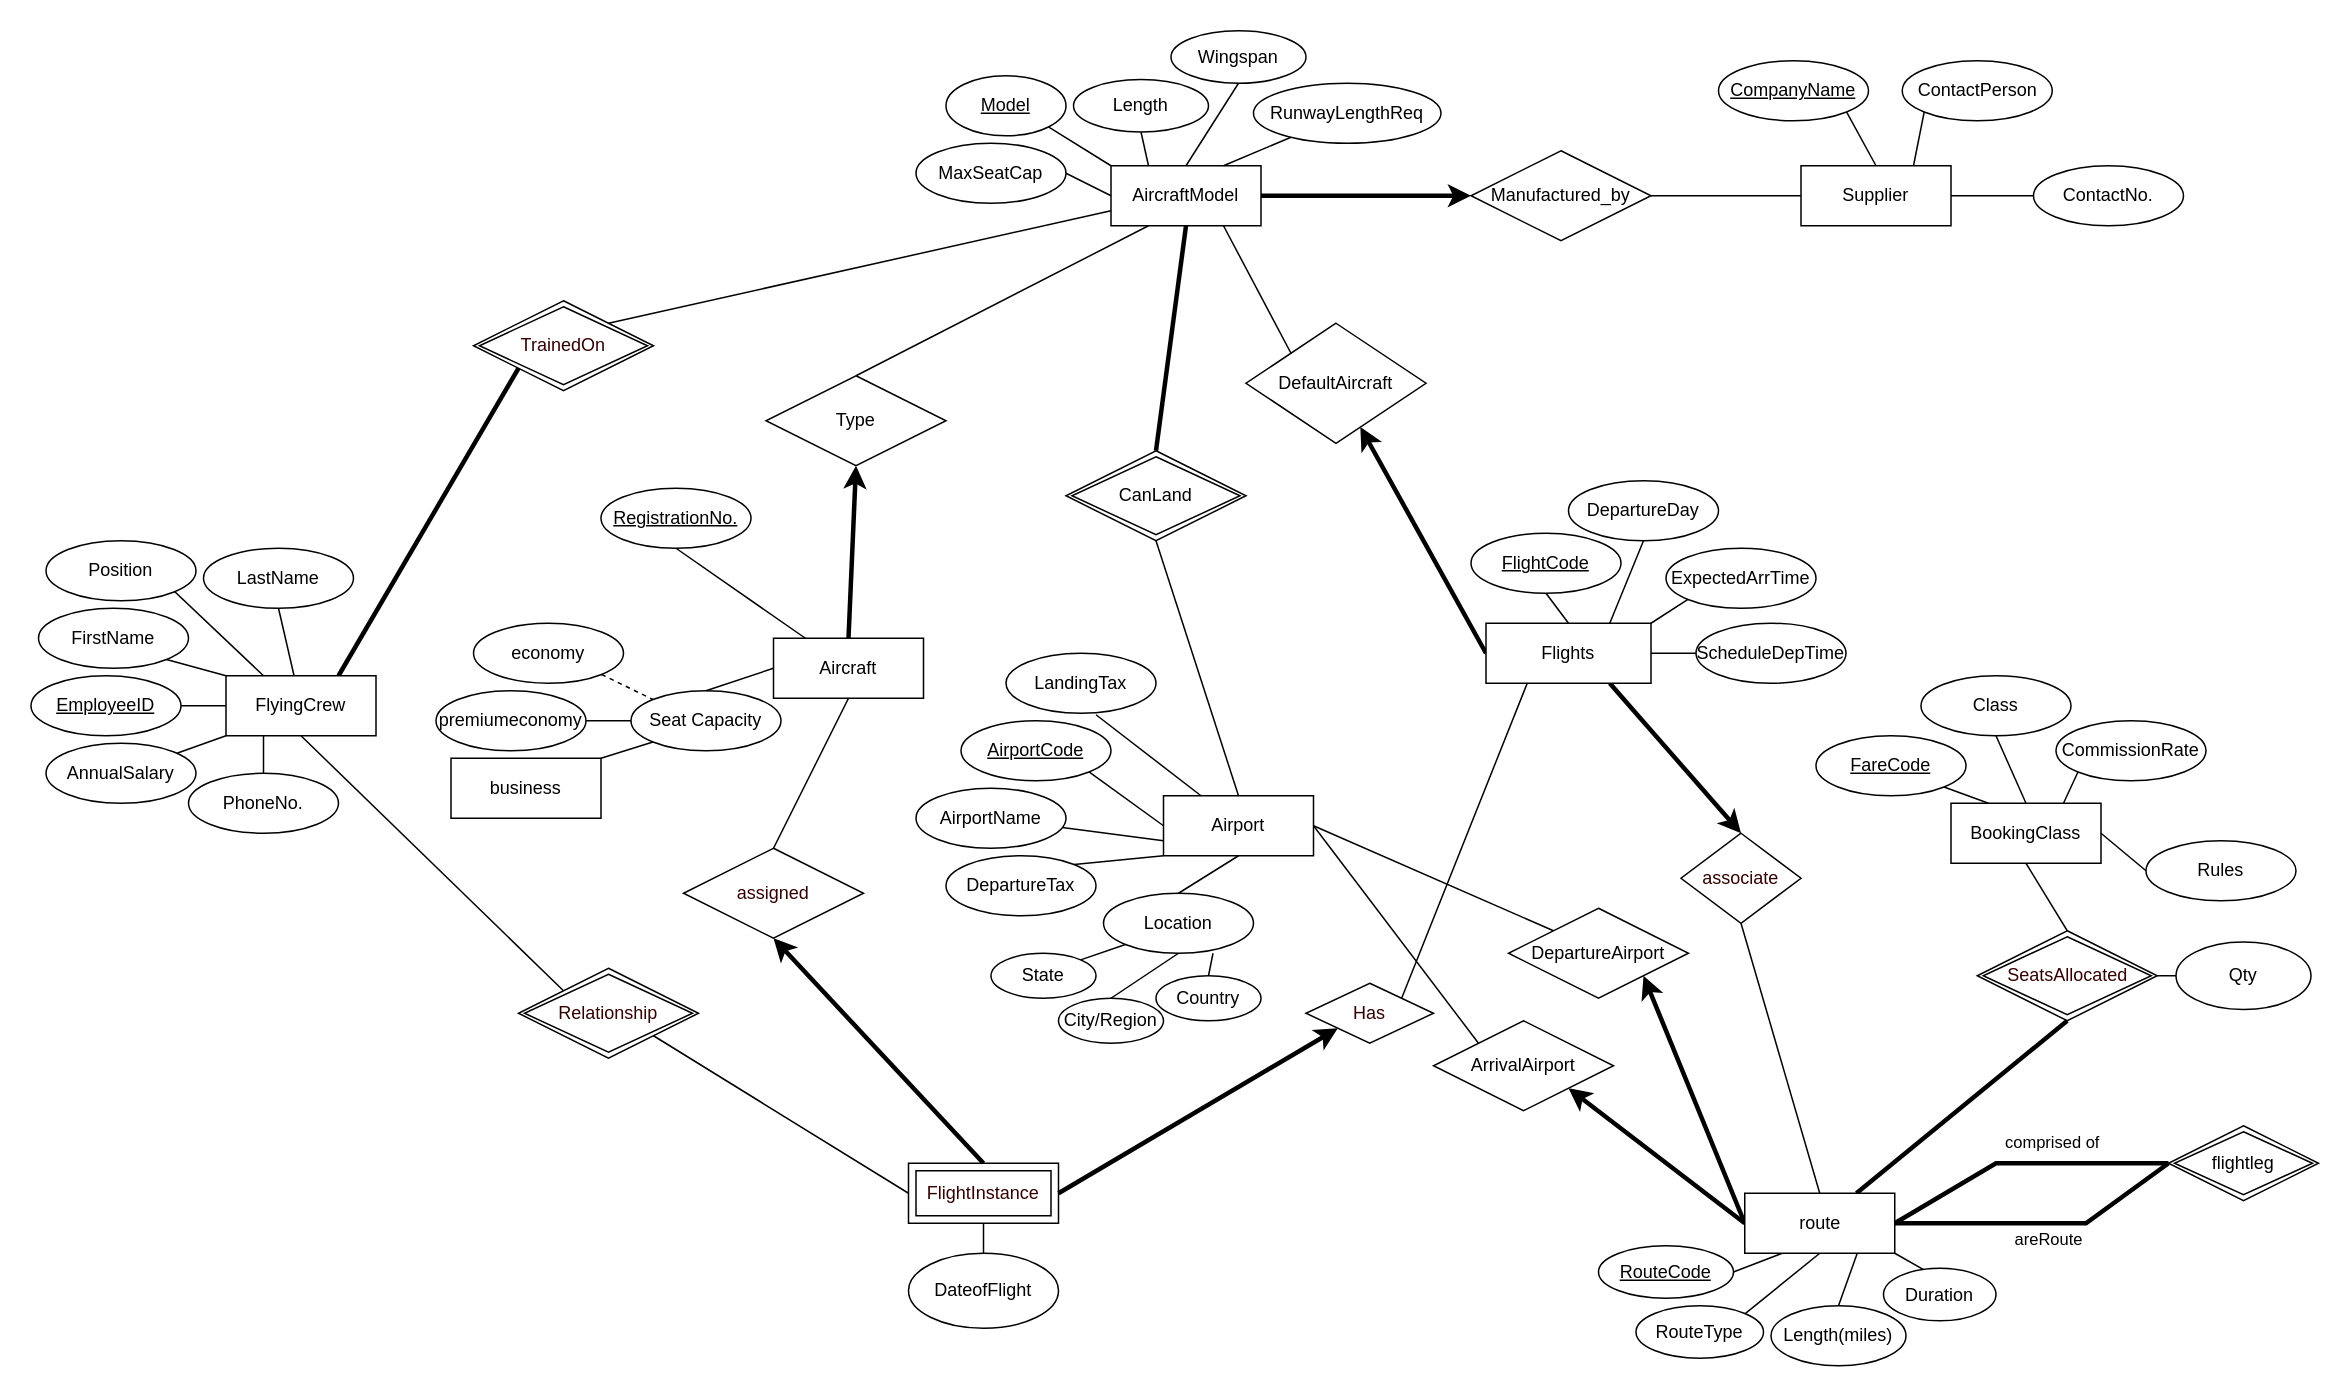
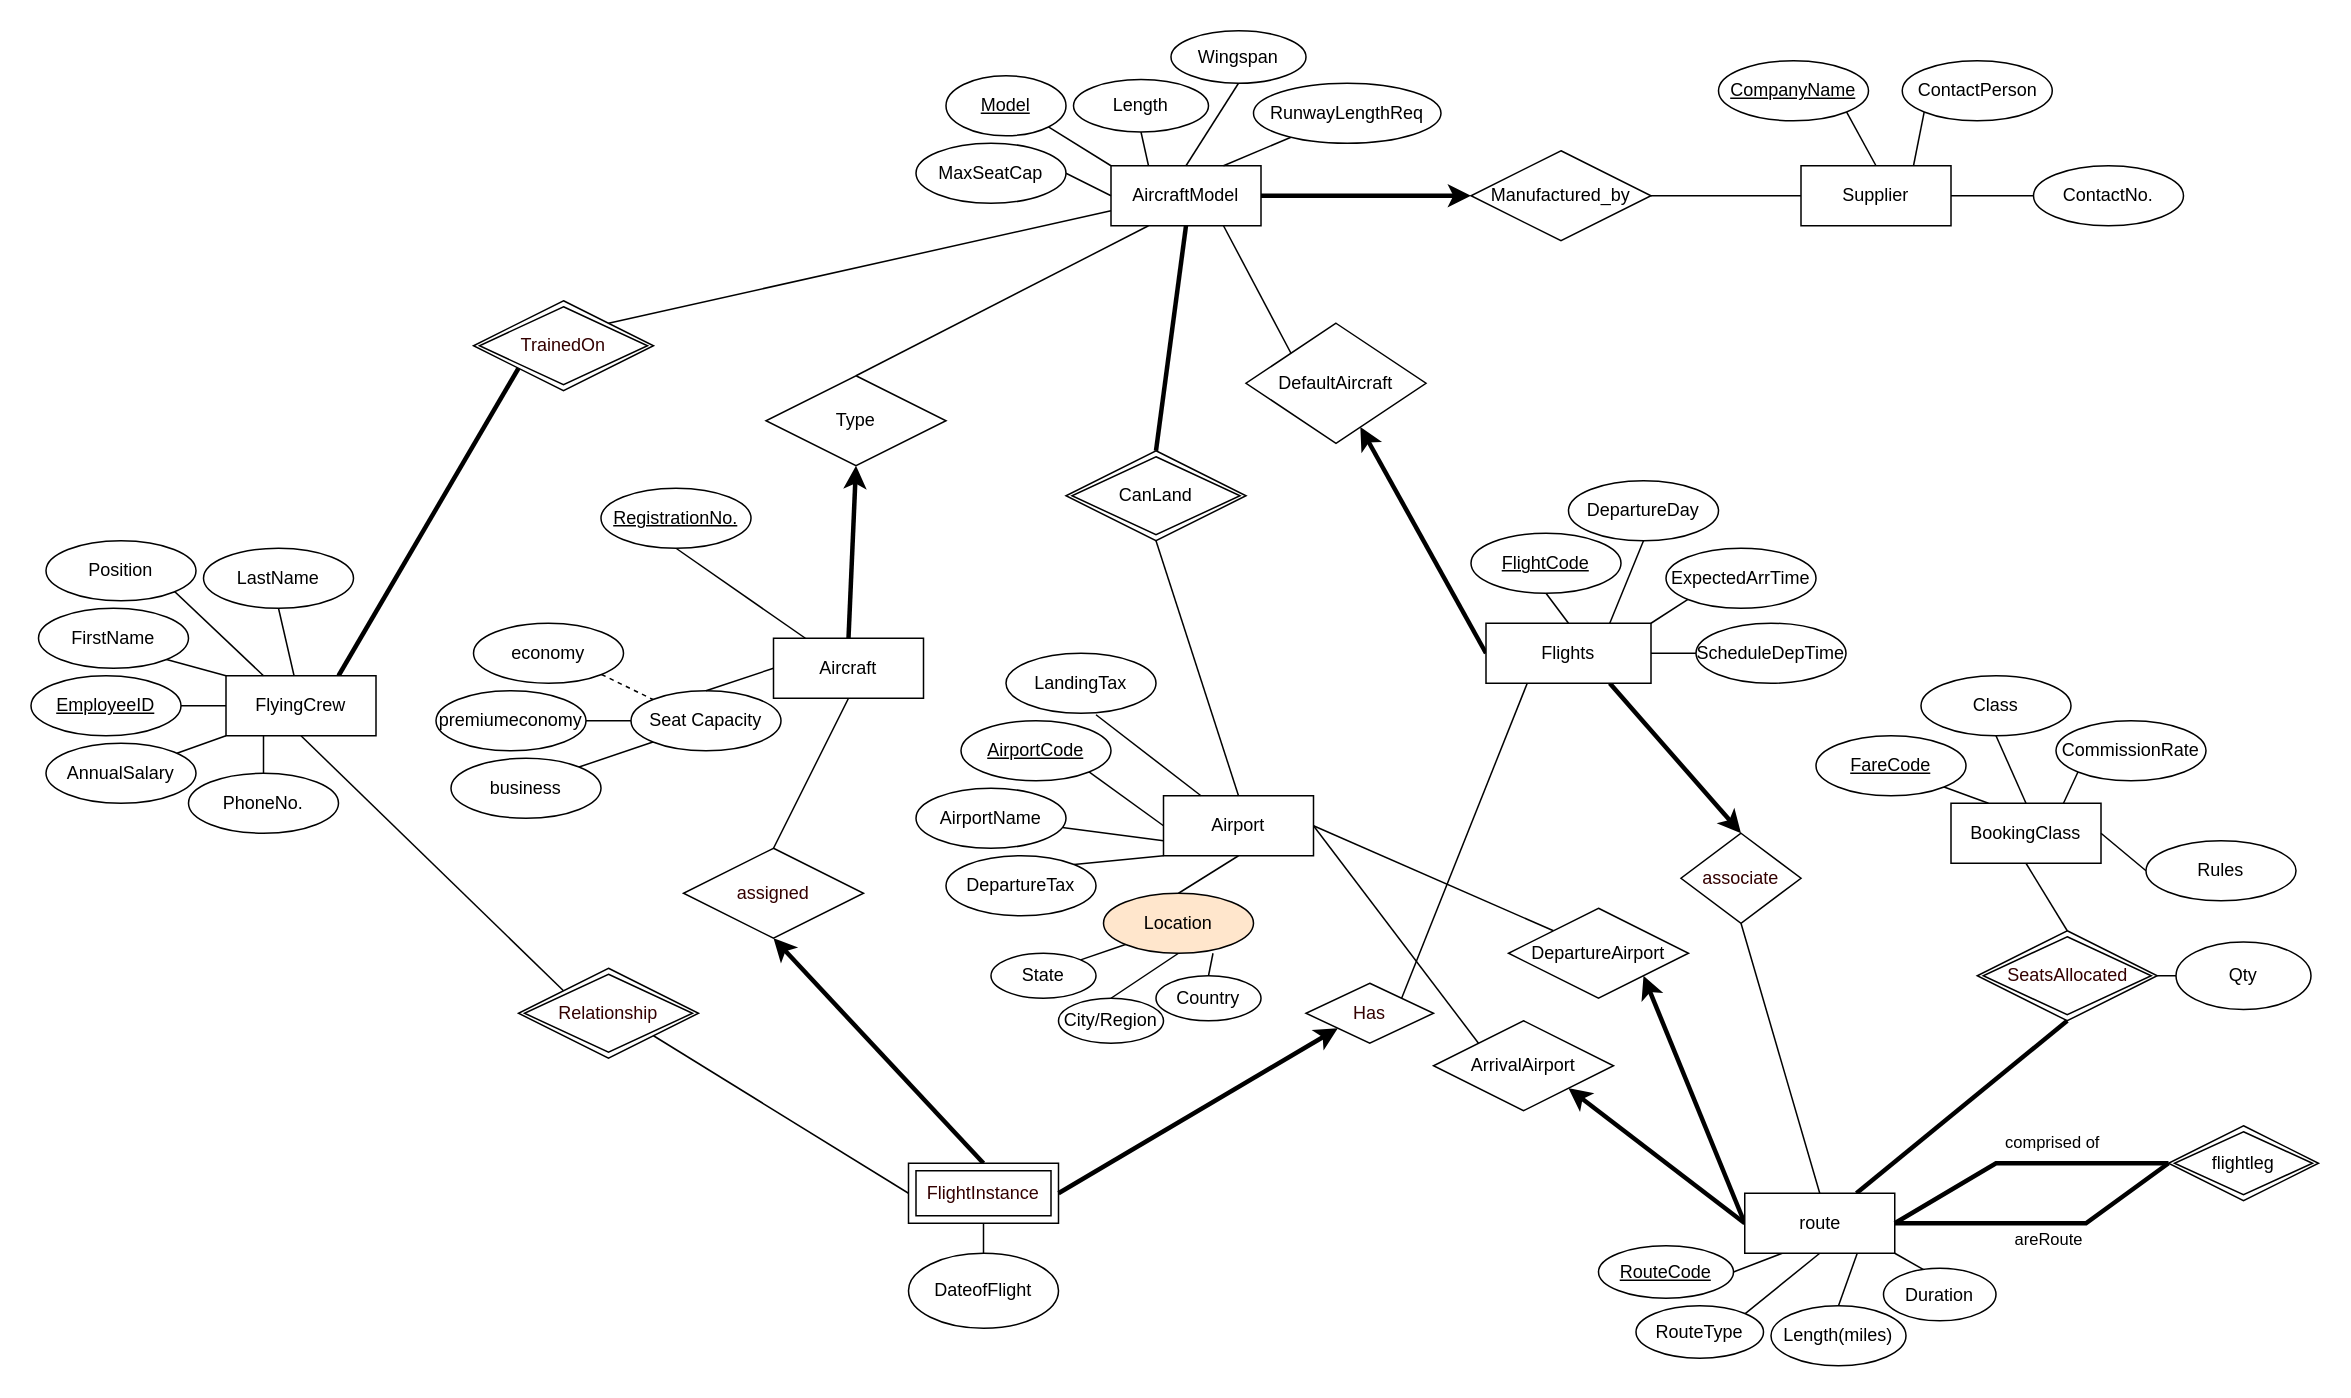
node "business": shape rectangle -> ellipse
node "Location": fillcolor #ffffff -> #ffe6cc
